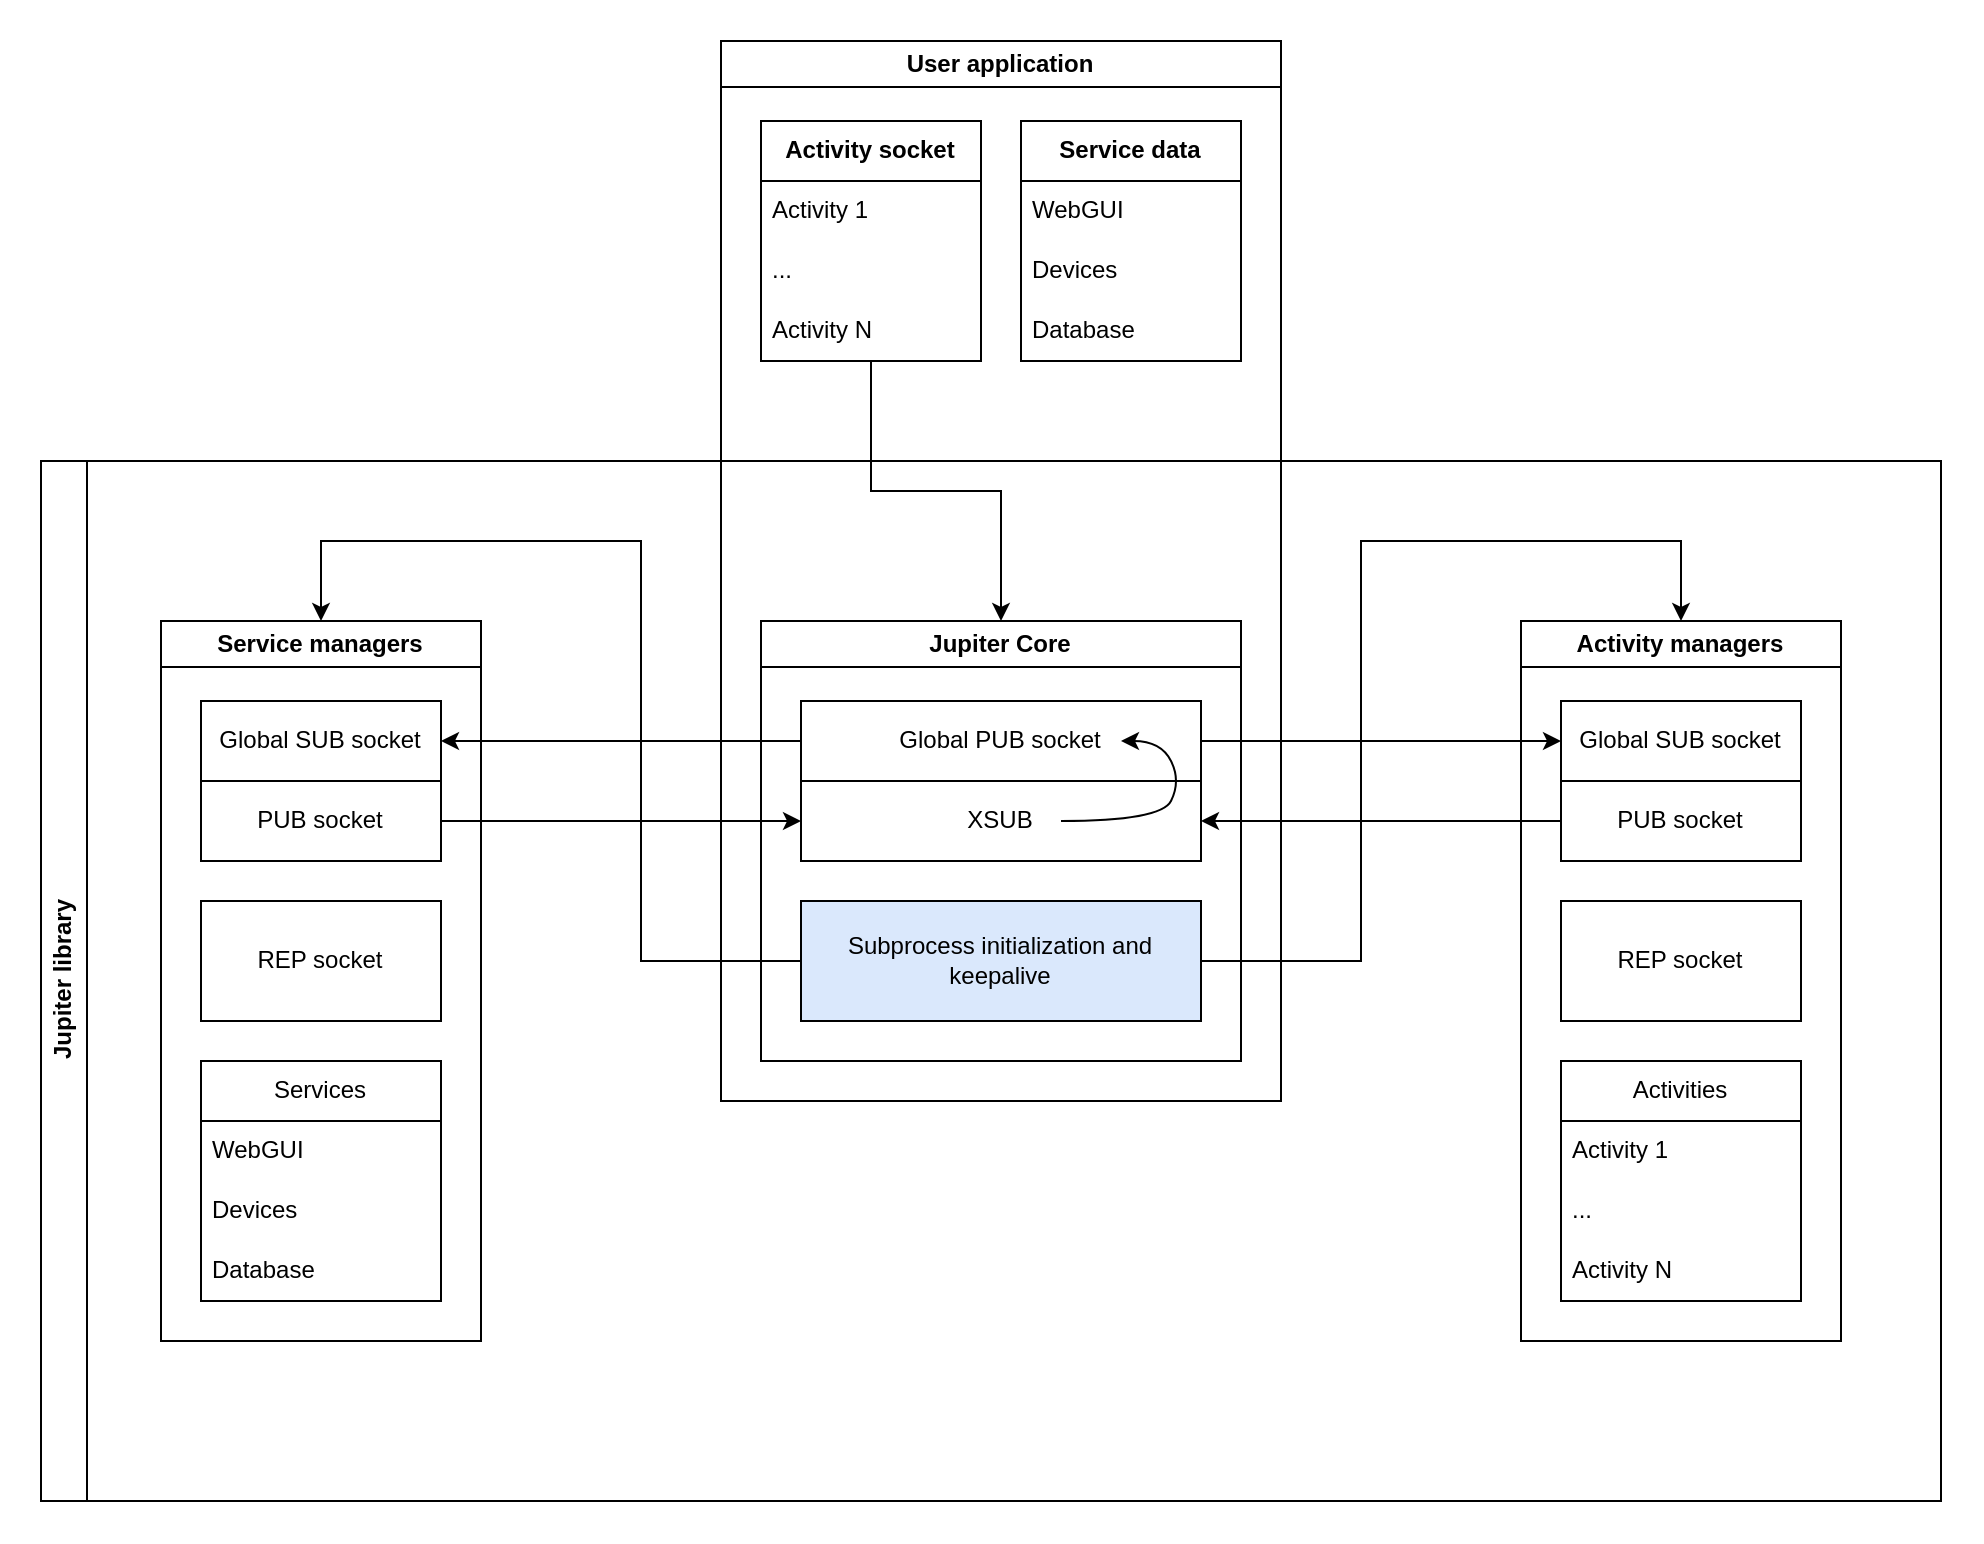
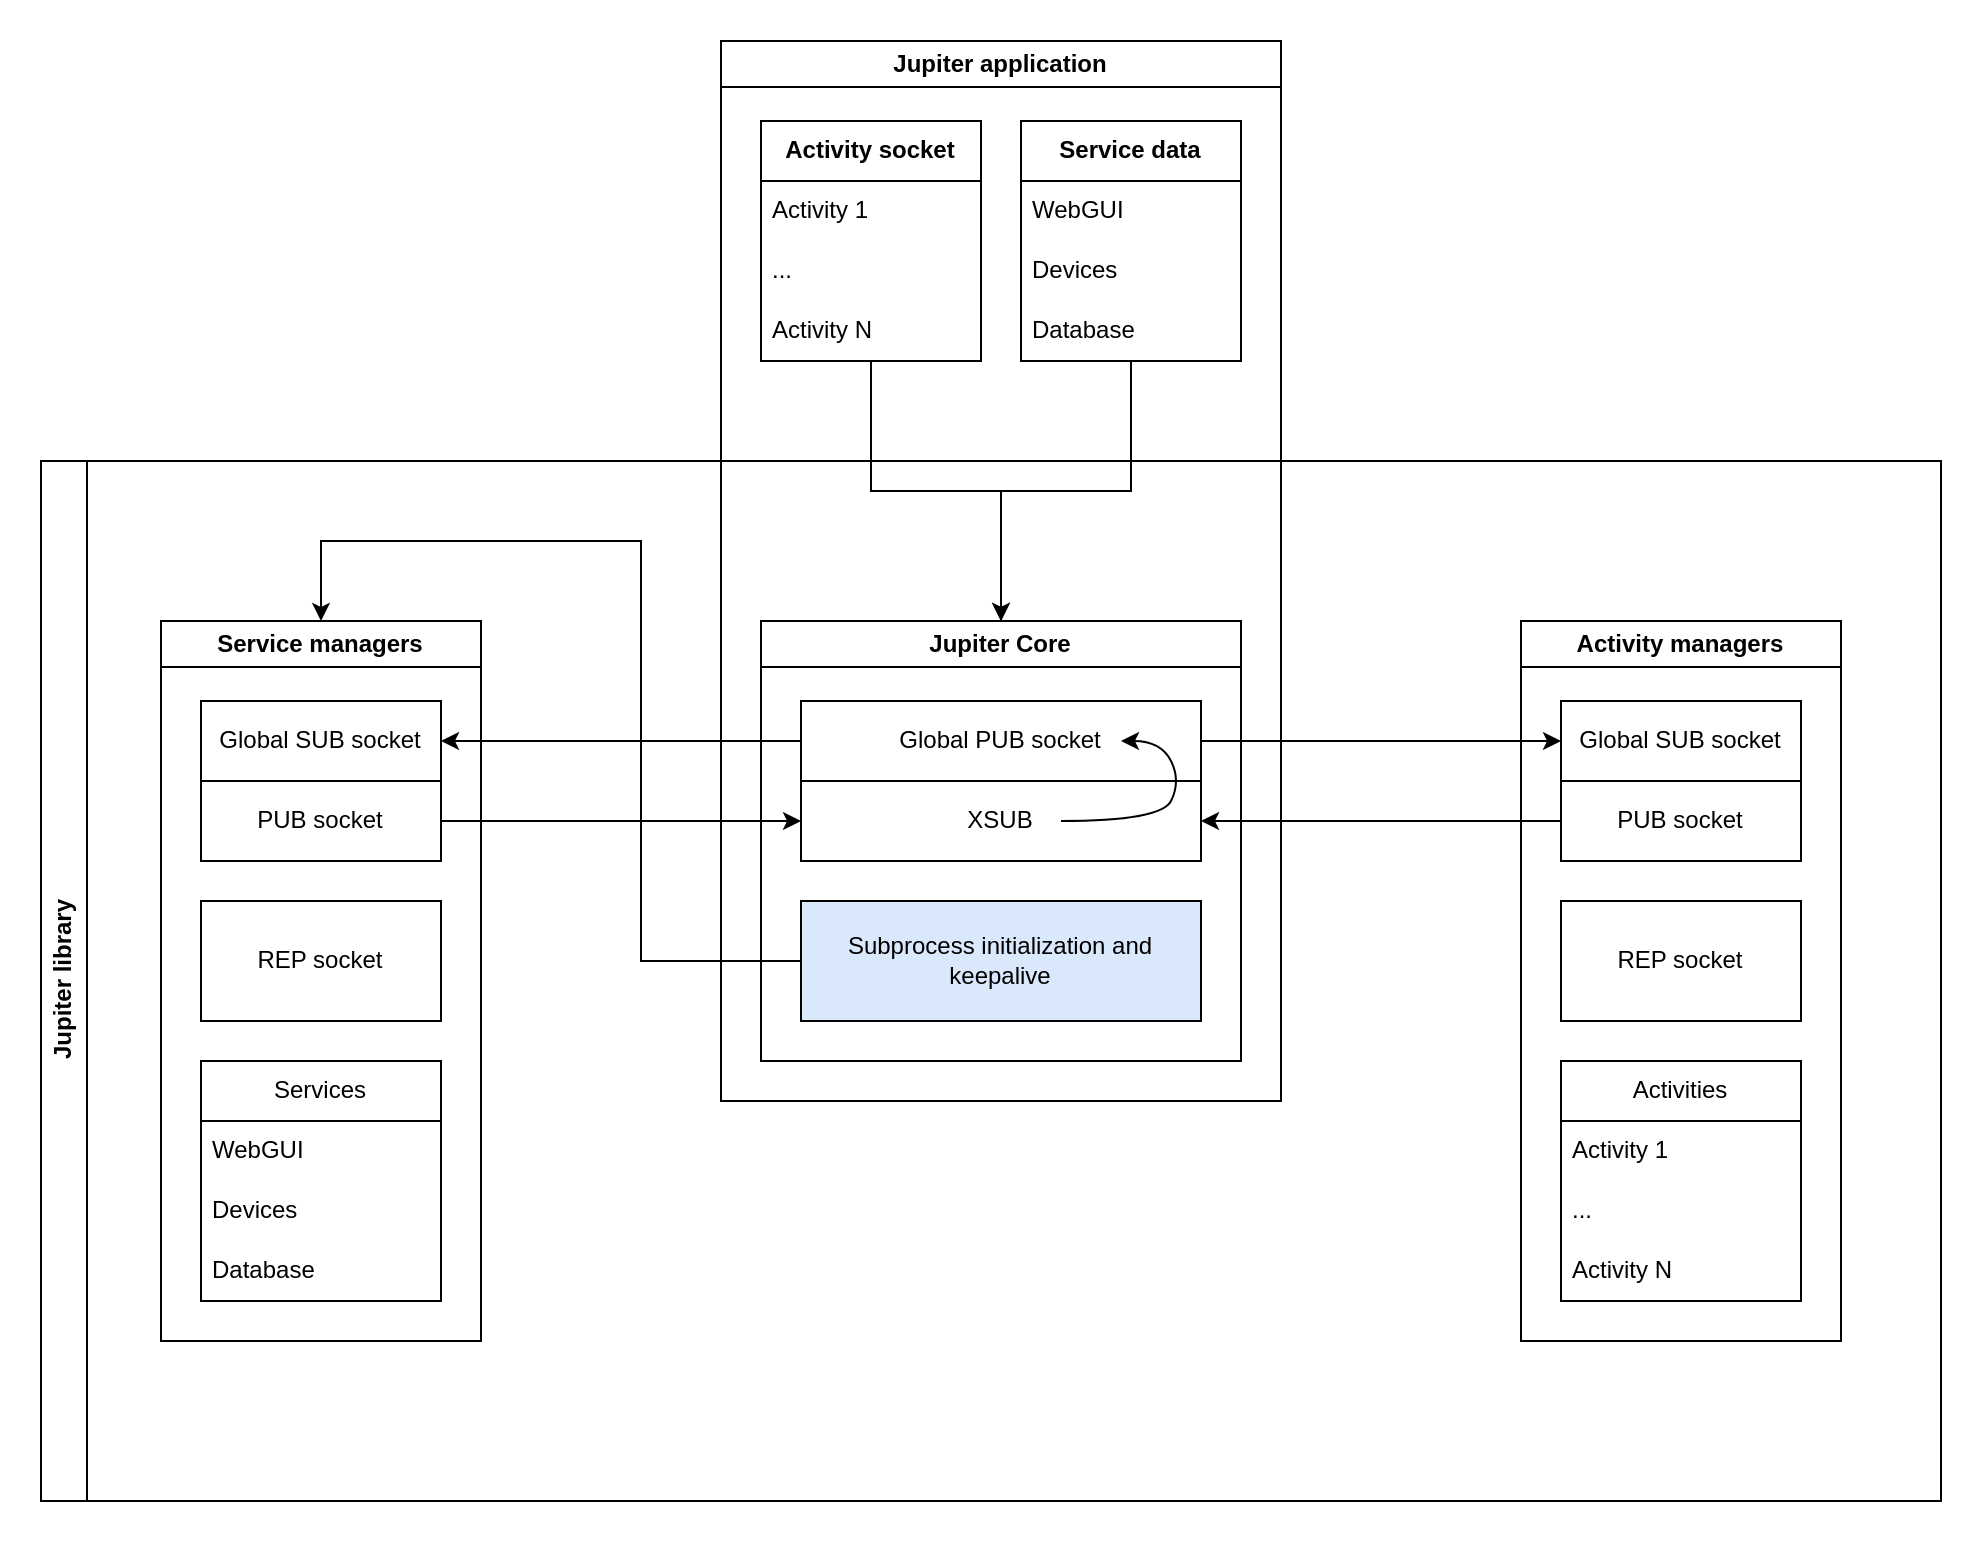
node "User application": label "User application" -> "Jupiter application"
edge "Service data" -> "Jupiter Core": added
edge "Subprocess initialization and keepalive" -> "Activity managers": removed
